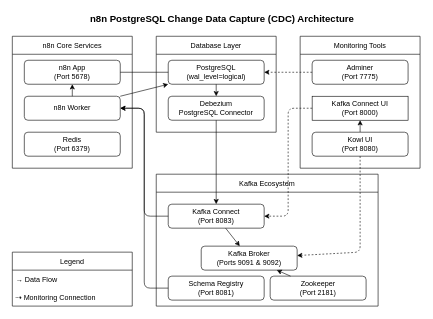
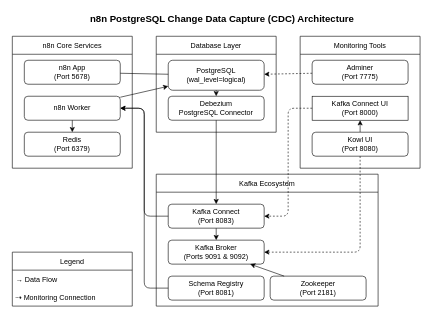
node "PostgreSQL (wal_level=logical)": size 96x24 -> 96x30
edge "n8n Worker" -> "n8n App (Port 5678)": now "n8n Worker" -> "Redis (Port 6379)"
node "Kafka Broker (Ports 9091 & 9092)": moved (249, 258) -> (216, 252)
